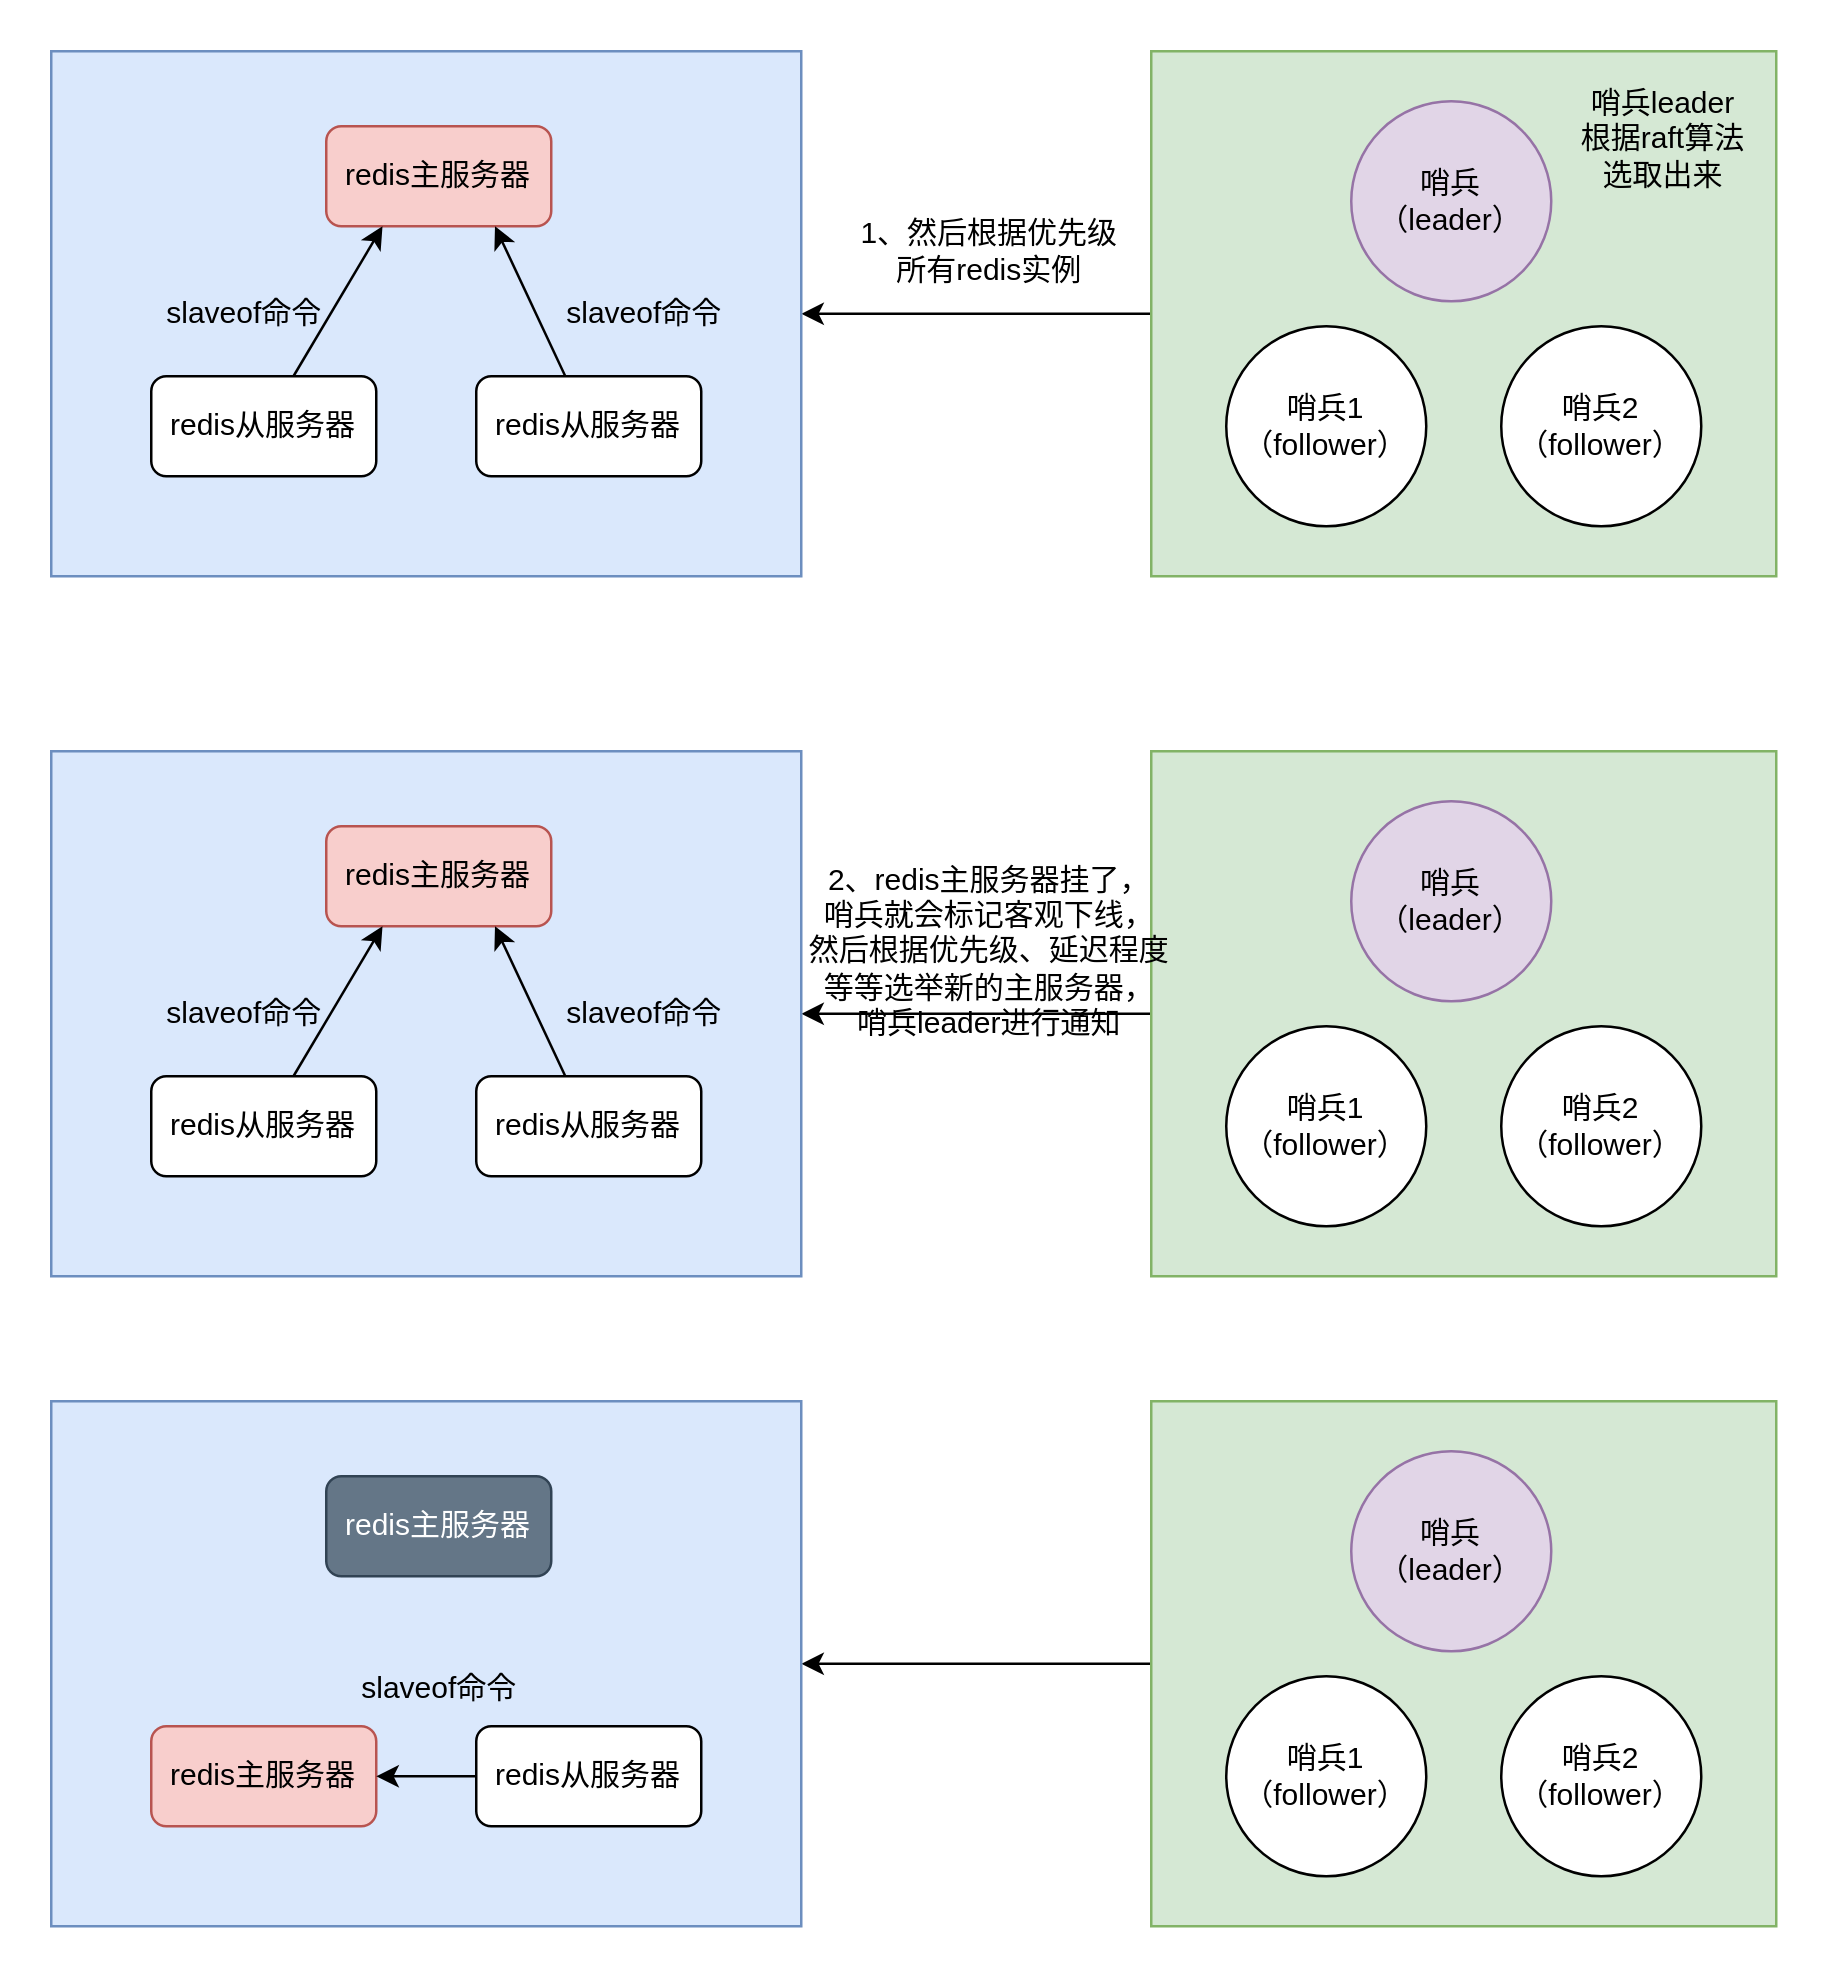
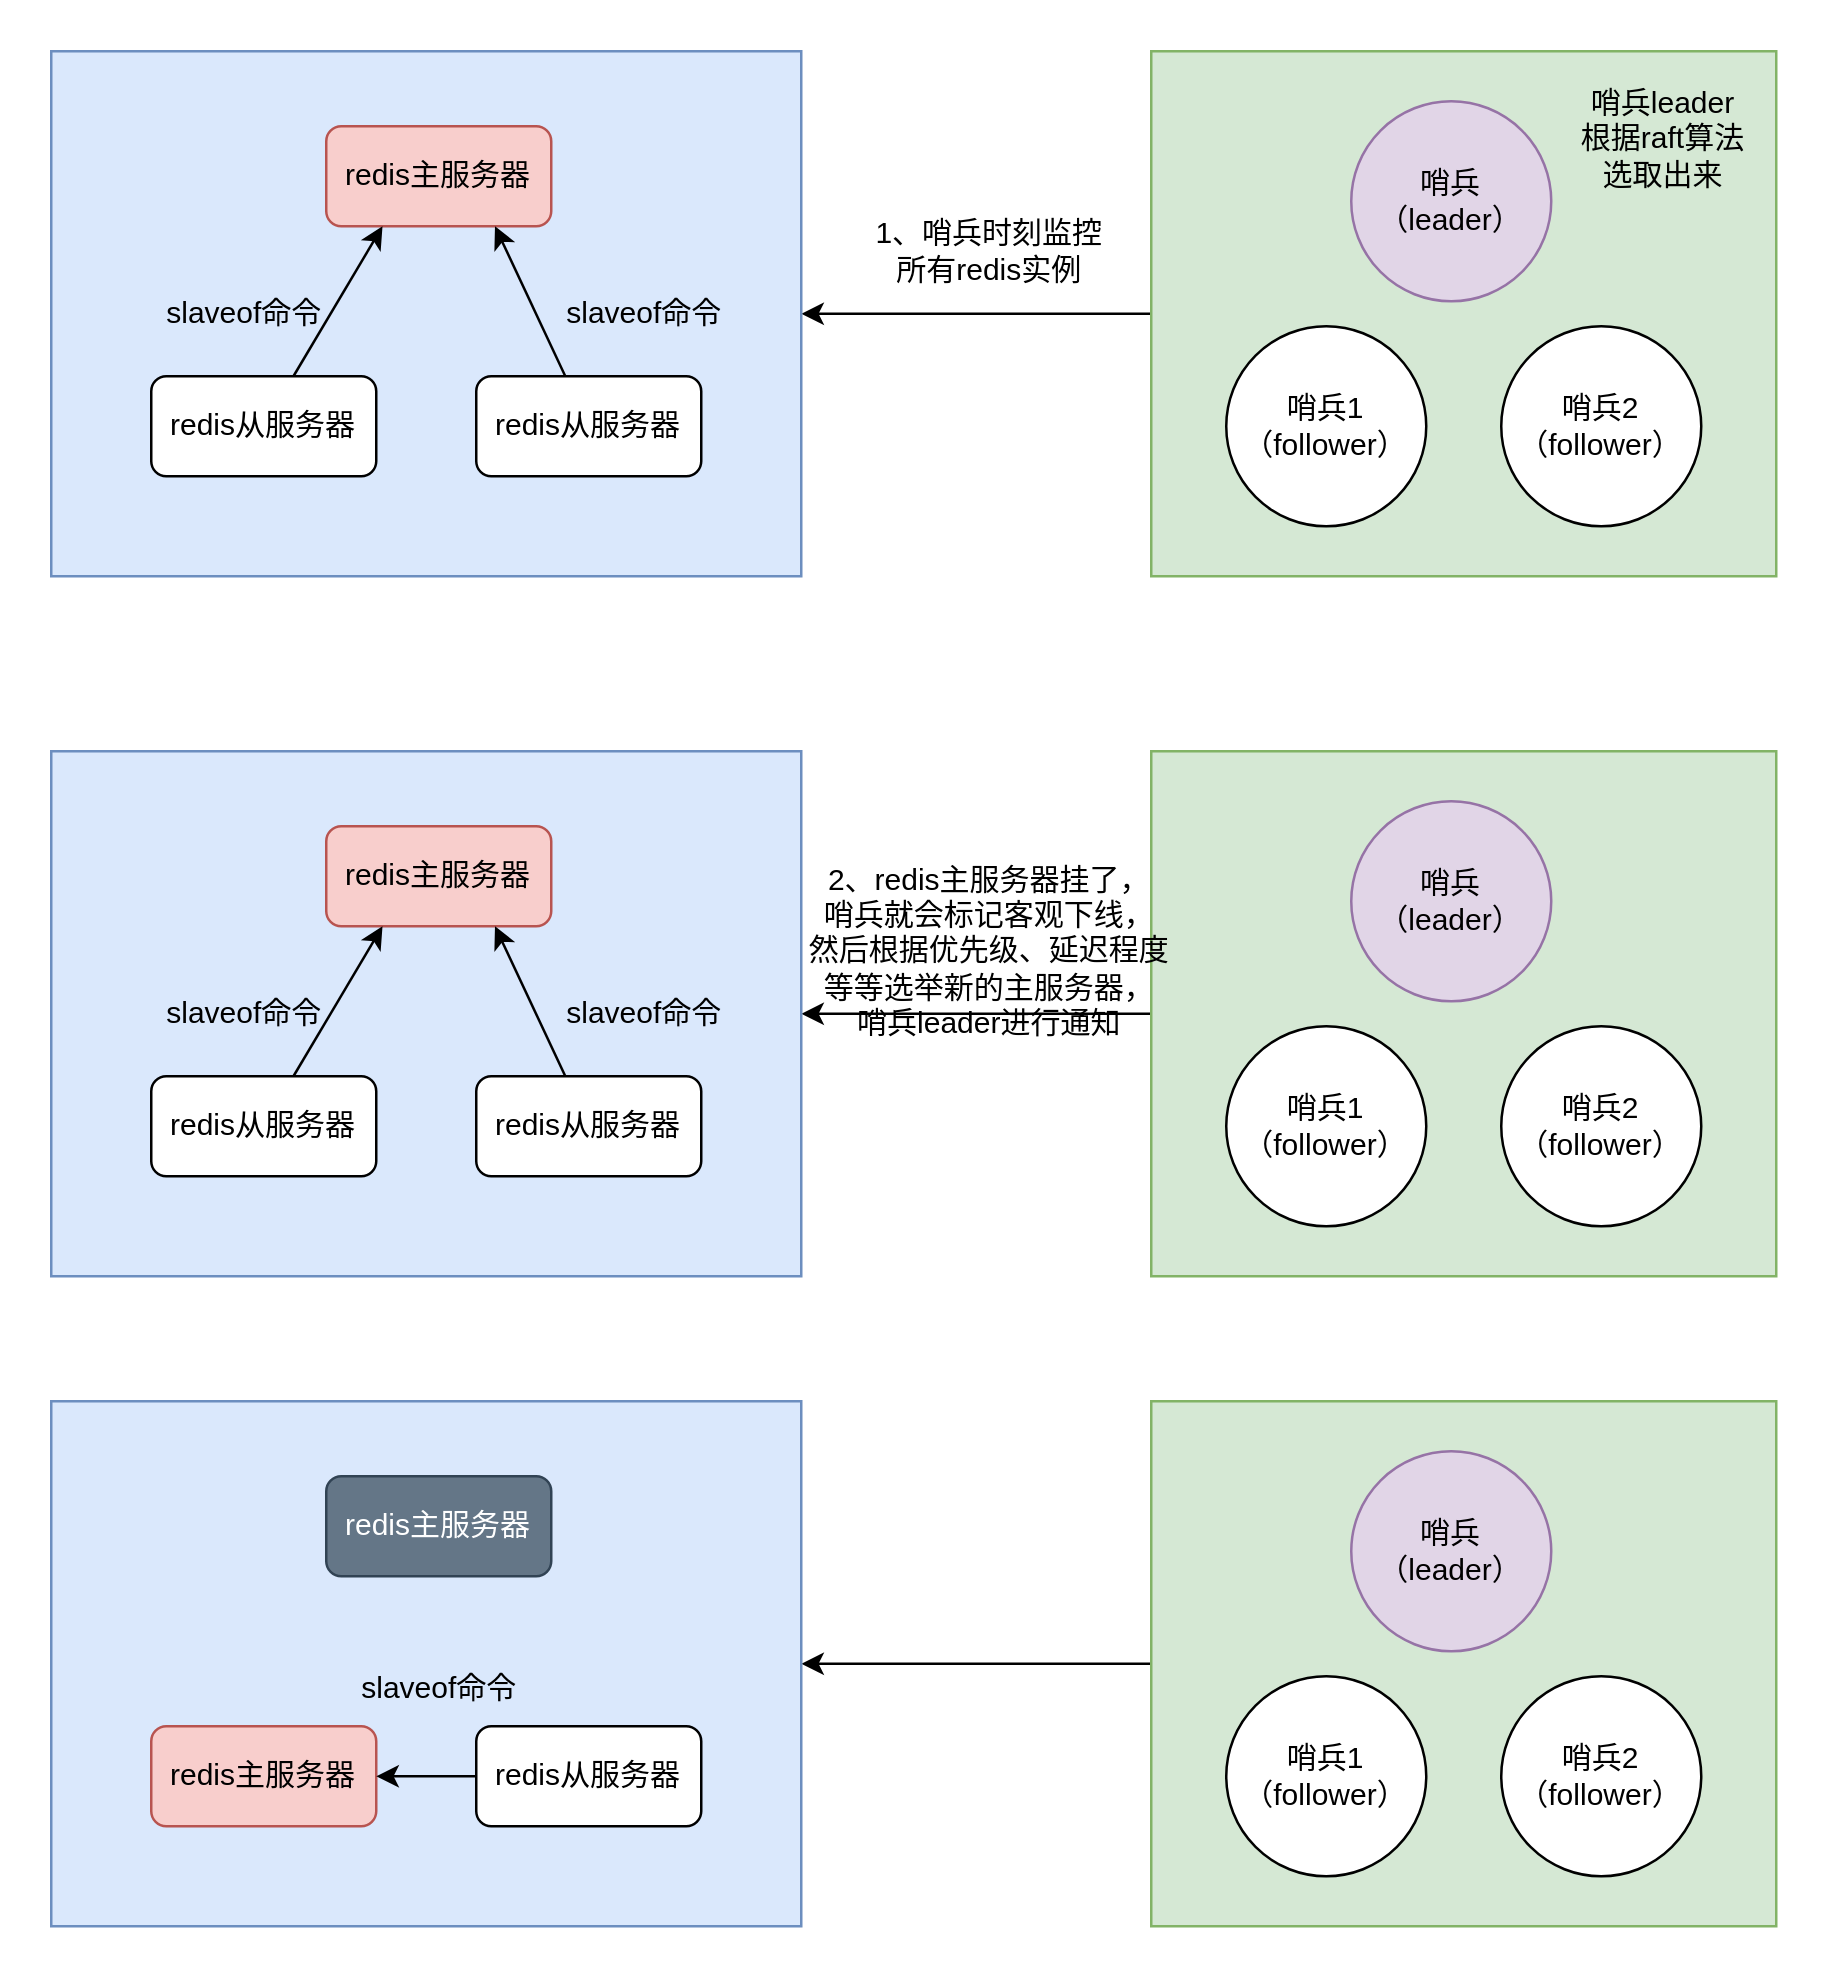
node "1、然后根据优先级 所有redis实例": label "1、然后根据优先级 所有redis实例" -> "1、哨兵时刻监控 所有redis实例"
